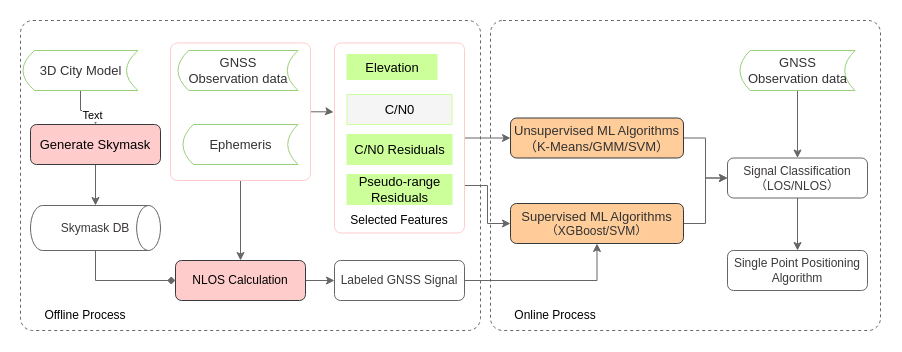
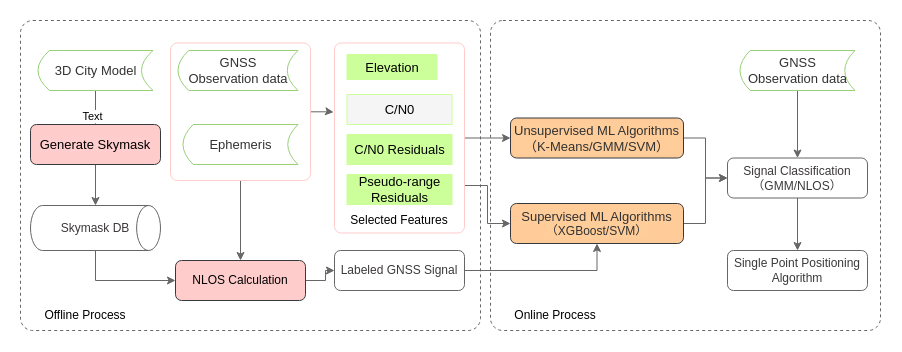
node "3D City Model": moved (81, 71) -> (96, 71)
node "Signal Classification（LOS/NLOS）": label "Signal Classification（LOS/NLOS）" -> "Signal Classification（GMM/NLOS）"
edge "Skymask DB" -> "NLOS Calculation": arrowhead diamond -> classic
node "Labeled GNSS Signal": moved (400, 281) -> (400, 271)
